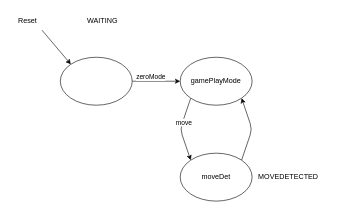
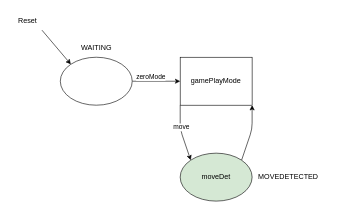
node "WAITING": moved (102, 21) -> (96, 48)
node "gamePlayMode": shape ellipse -> rectangle
node "moveDet": fillcolor #ffffff -> #d5e8d4
